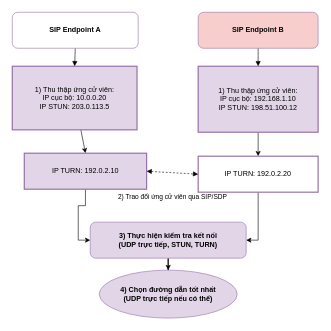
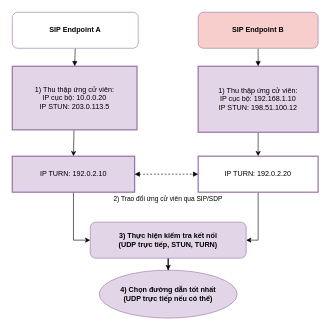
node "IP TURN: 192.0.2.10": moved (86, 171) -> (74, 174)
